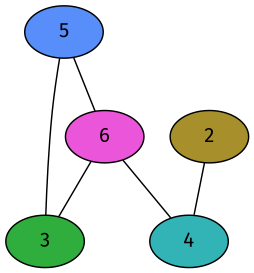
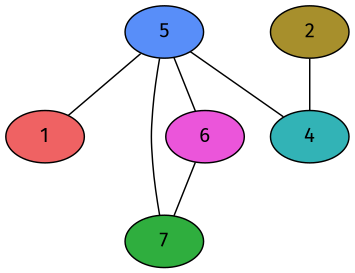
node "1": added
edge "6" -- "4": now "5" -- "4"
node "3": label "3" -> "7"
